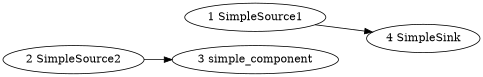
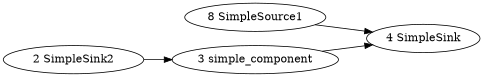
node "1 SimpleSource1": label "1 SimpleSource1" -> "8 SimpleSource1"
edge "3 simple_component" -> "4 SimpleSink": added
node "2 SimpleSource2": label "2 SimpleSource2" -> "2 SimpleSink2"
